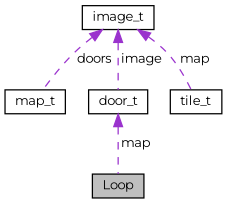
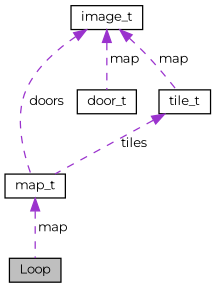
edge "door_t" -> "image_t": label " image" -> " map"
edge "map_t" -> "tile_t": added, label "tiles"
edge "Loop" -> "door_t": now "Loop" -> "map_t"
